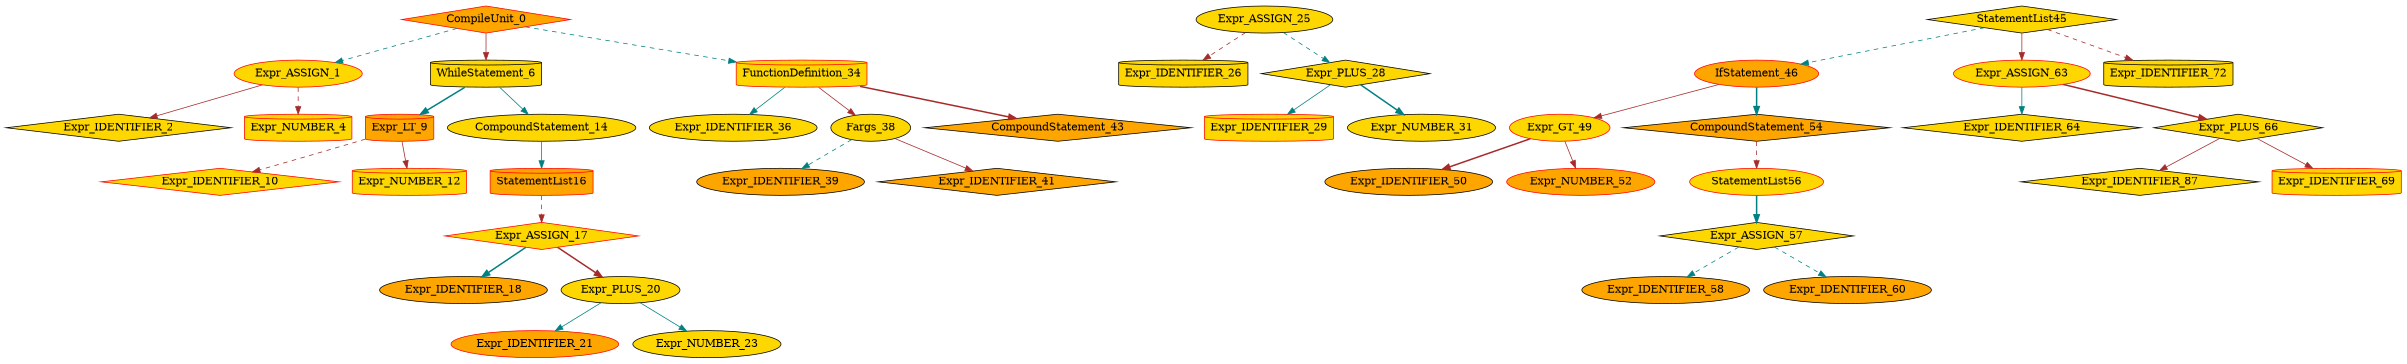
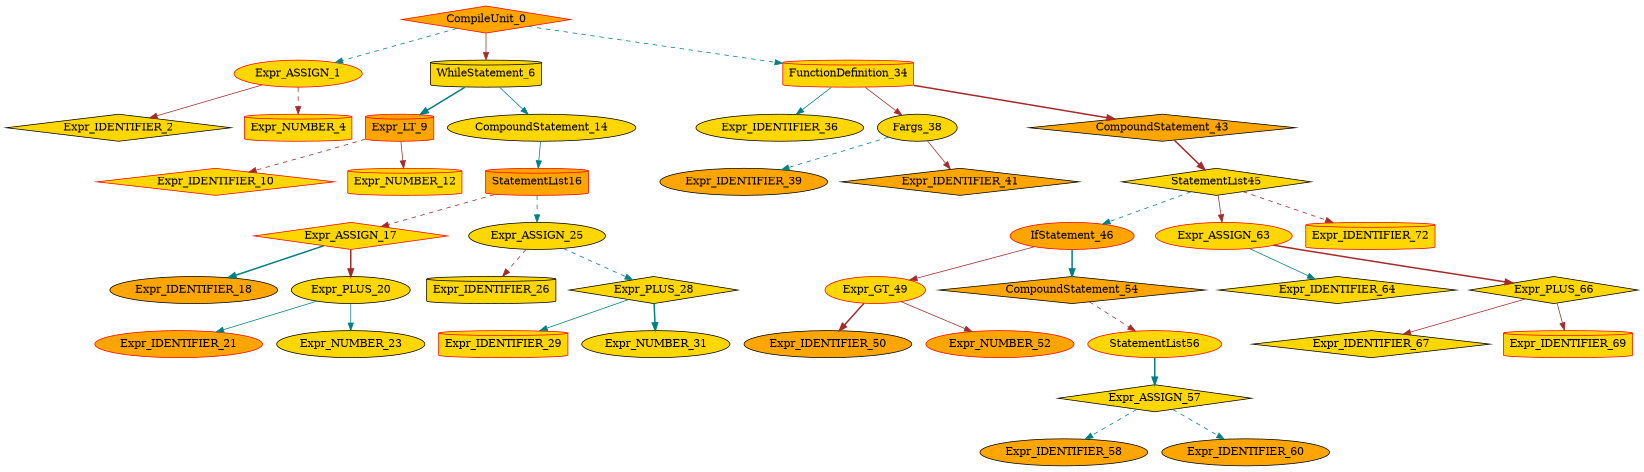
node "Expr_IDENTIFIER_72": color black -> red
edge "CompoundStatement_43" -> "StatementList45": added
node "Expr_IDENTIFIER_87": label "Expr_IDENTIFIER_87" -> "Expr_IDENTIFIER_67"
edge "StatementList16" -> "Expr_ASSIGN_25": added
